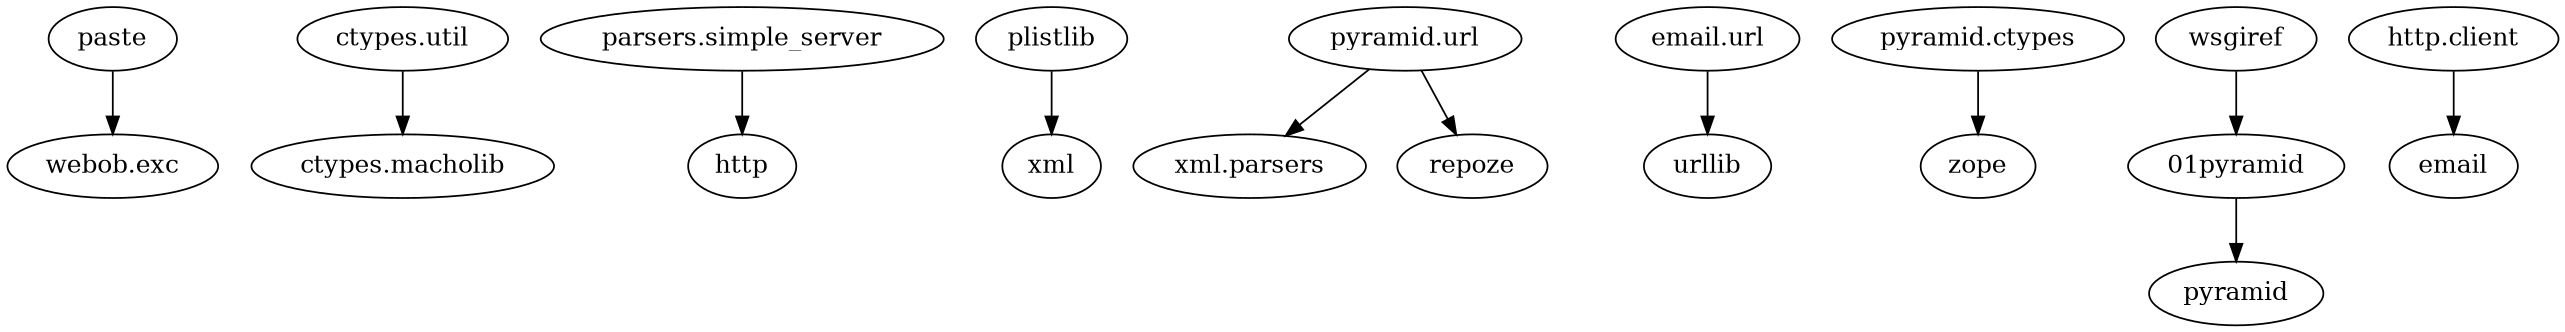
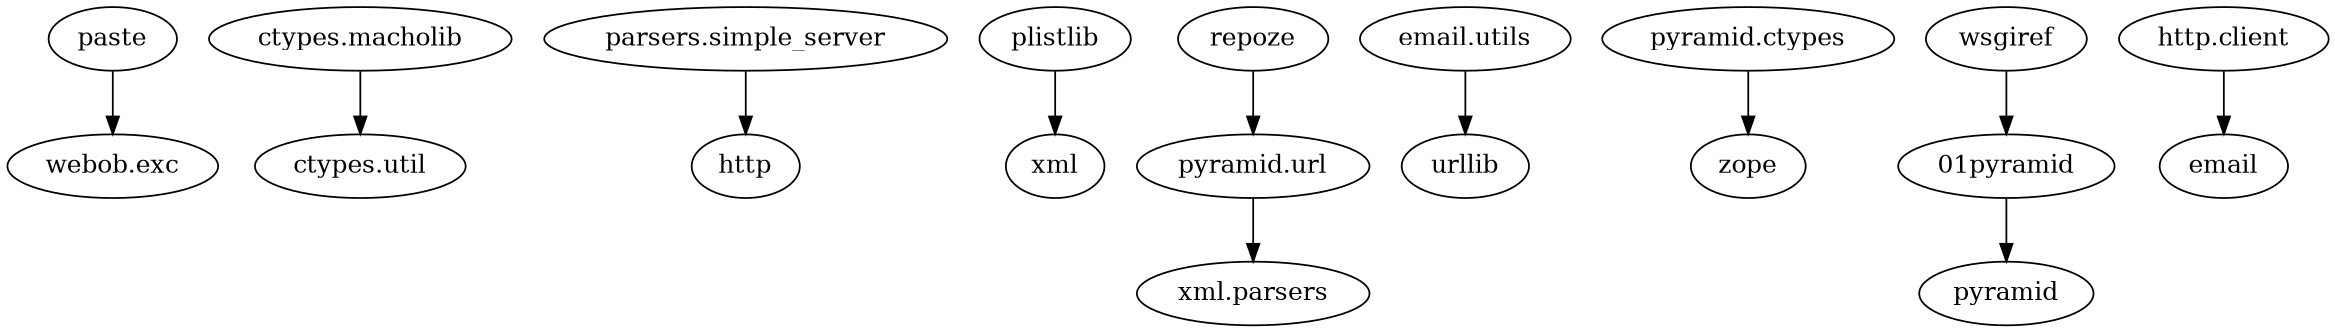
node "email.url": label "email.url" -> "email.utils"
edge "ctypes.util" -> "ctypes.macholib": reversed
edge "pyramid.url" -> "repoze": reversed
